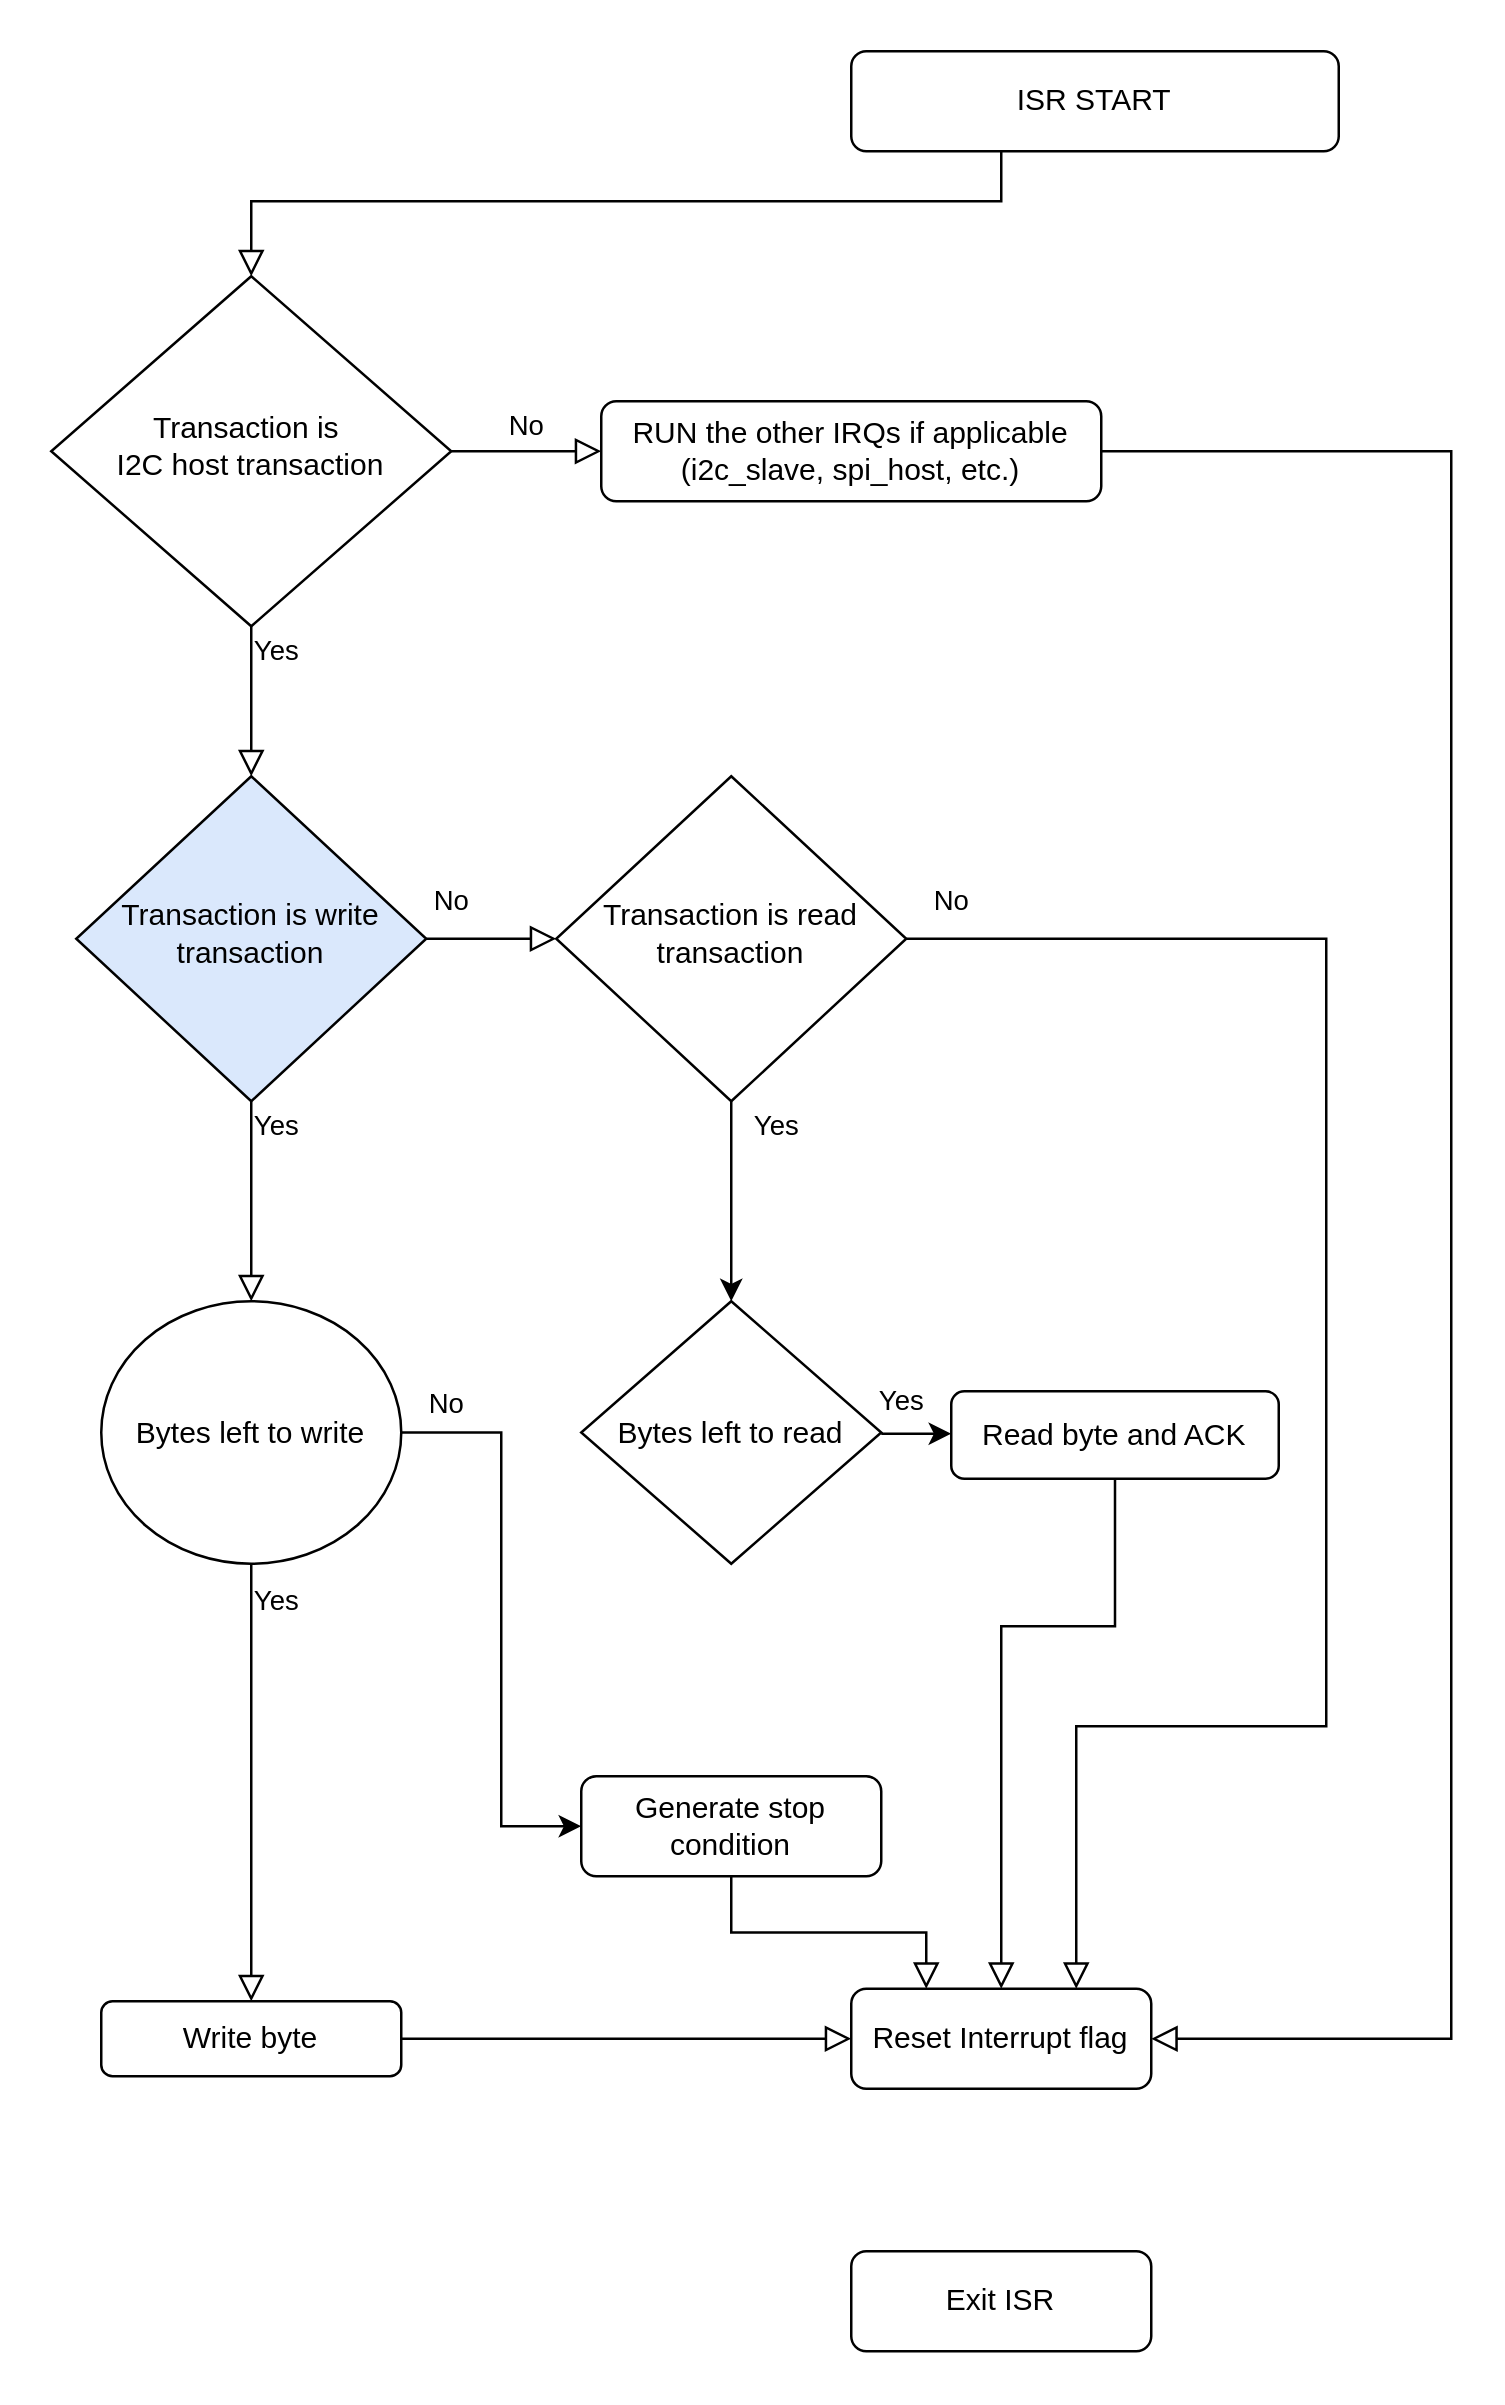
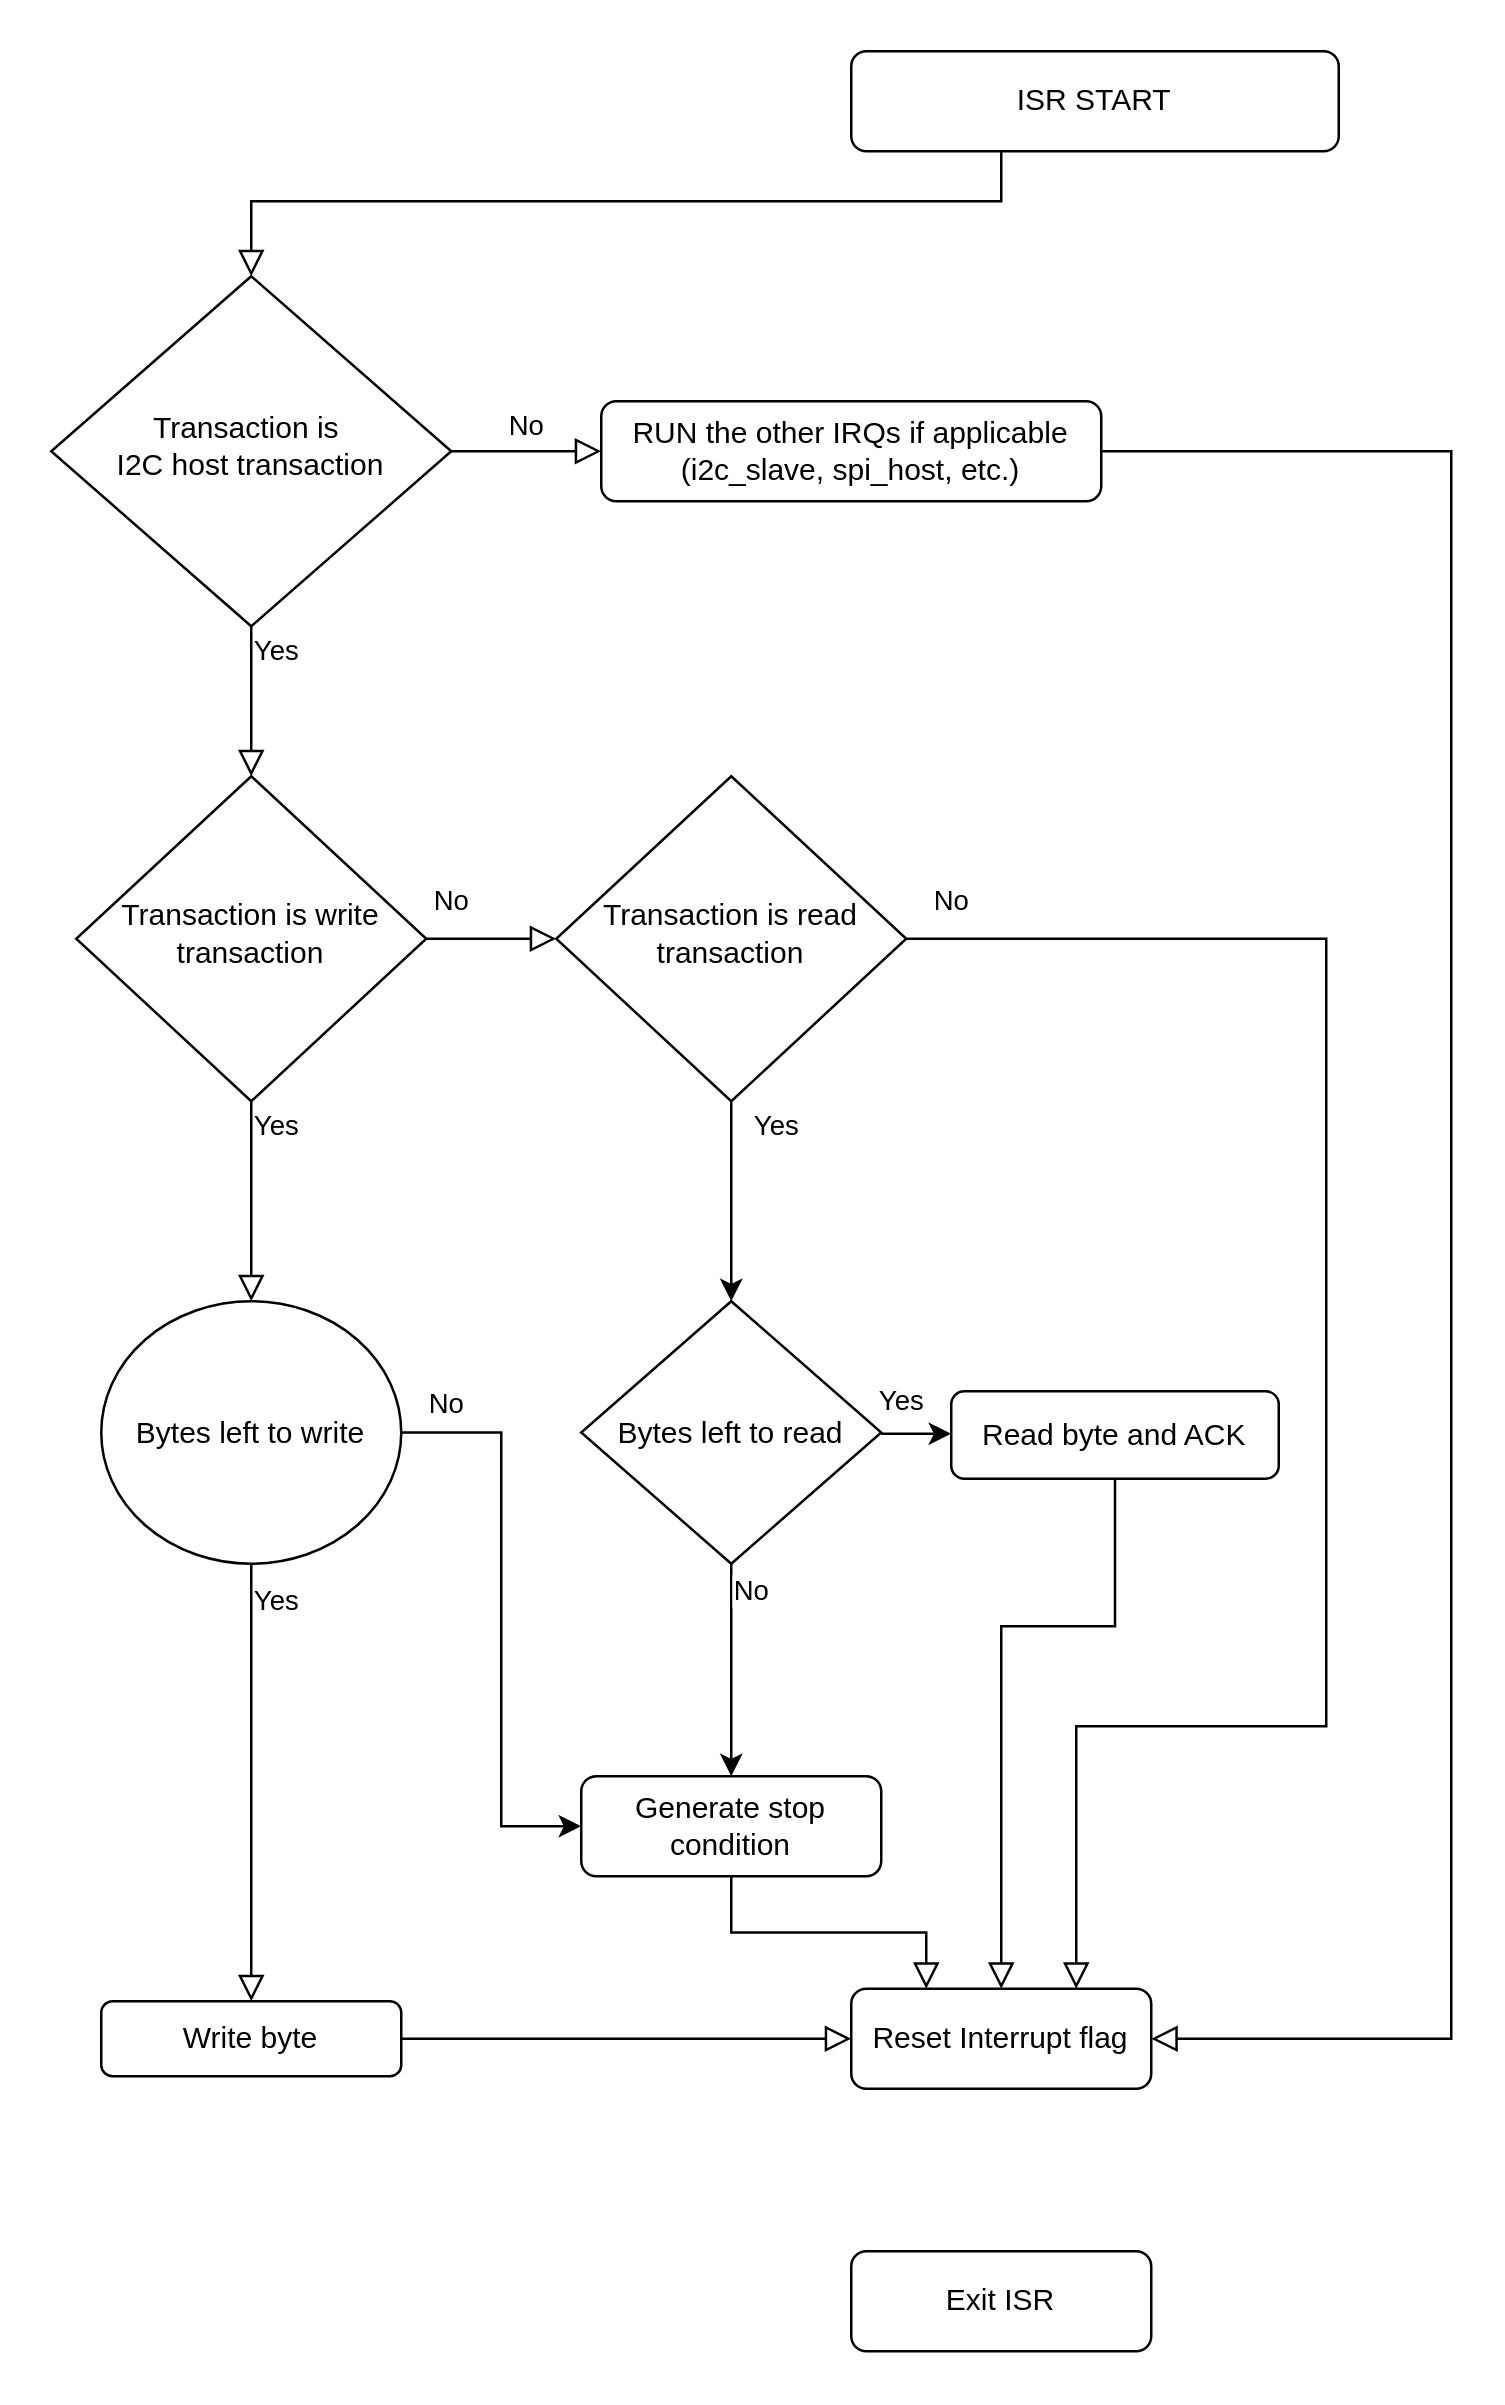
node "Transaction is write transaction": fillcolor #dae8fc -> #ffffff
edge "Bytes left to read" -> "Generate stop condition": added, label "No"
